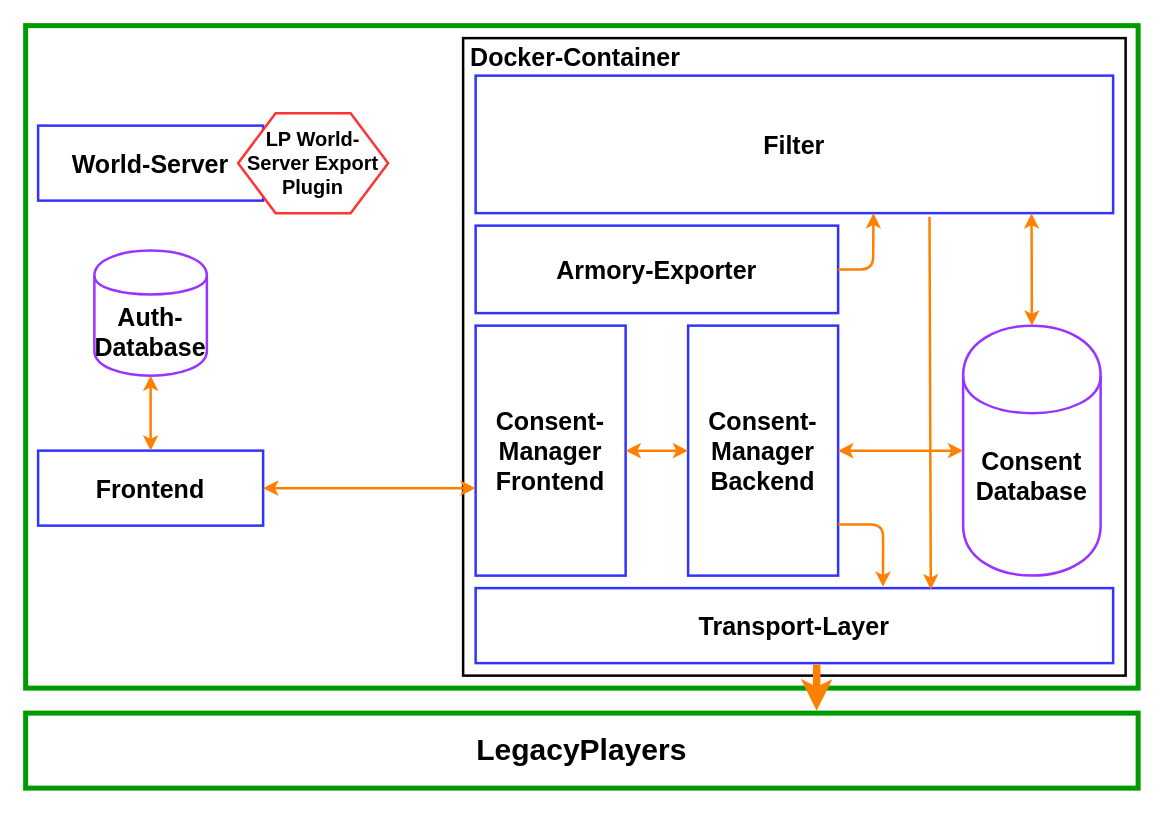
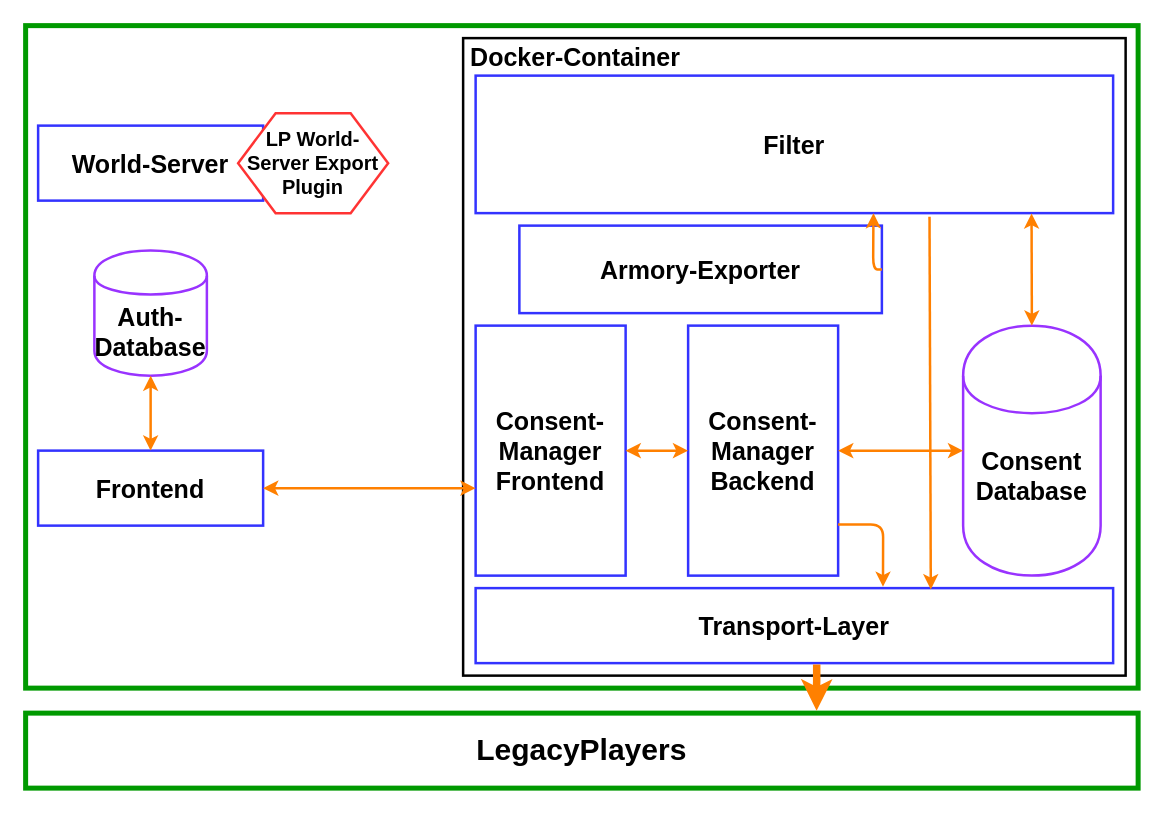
node "Armory-Exporter": moved (657, 269) -> (701, 269)
